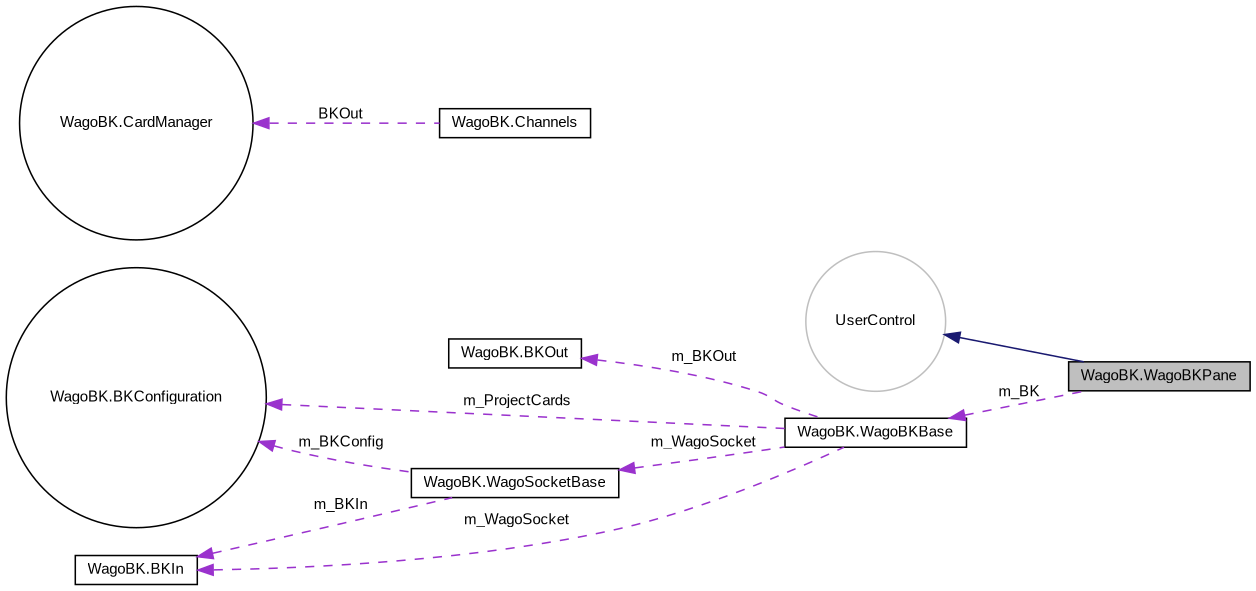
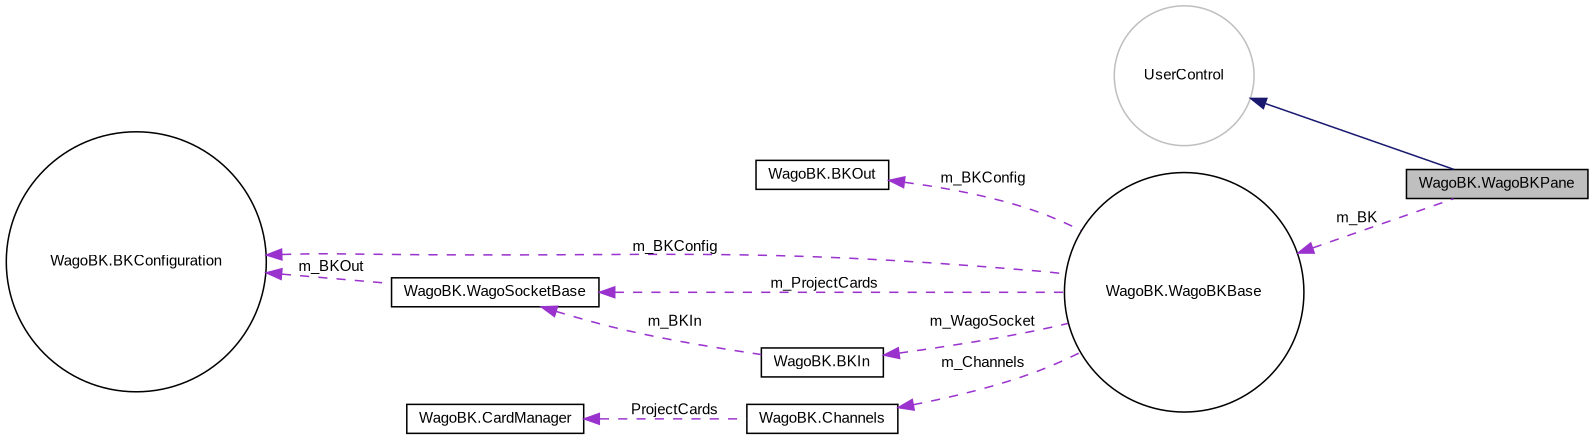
edge "WagoBK.Channels" -> "WagoBK.CardManager": label " BKOut" -> " ProjectCards"
node "WagoBK.CardManager": shape circle -> box
edge "WagoBK.WagoBKBase" -> "WagoBK.BKOut": label " m_BKOut" -> " m_BKConfig"
edge "WagoBK.WagoBKBase" -> "WagoBK.Channels": added, label "m_Channels"
edge "WagoBK.WagoBKBase" -> "WagoBK.BKConfiguration": label " m_ProjectCards" -> " m_BKConfig"
node "WagoBK.WagoBKBase": shape box -> circle
edge "WagoBK.WagoSocketBase" -> "WagoBK.BKConfiguration": label " m_BKConfig" -> " m_BKOut"
edge "WagoBK.WagoBKBase" -> "WagoBK.WagoSocketBase": label " m_WagoSocket" -> " m_ProjectCards"
edge "WagoBK.WagoSocketBase" -> "WagoBK.BKIn": reversed
